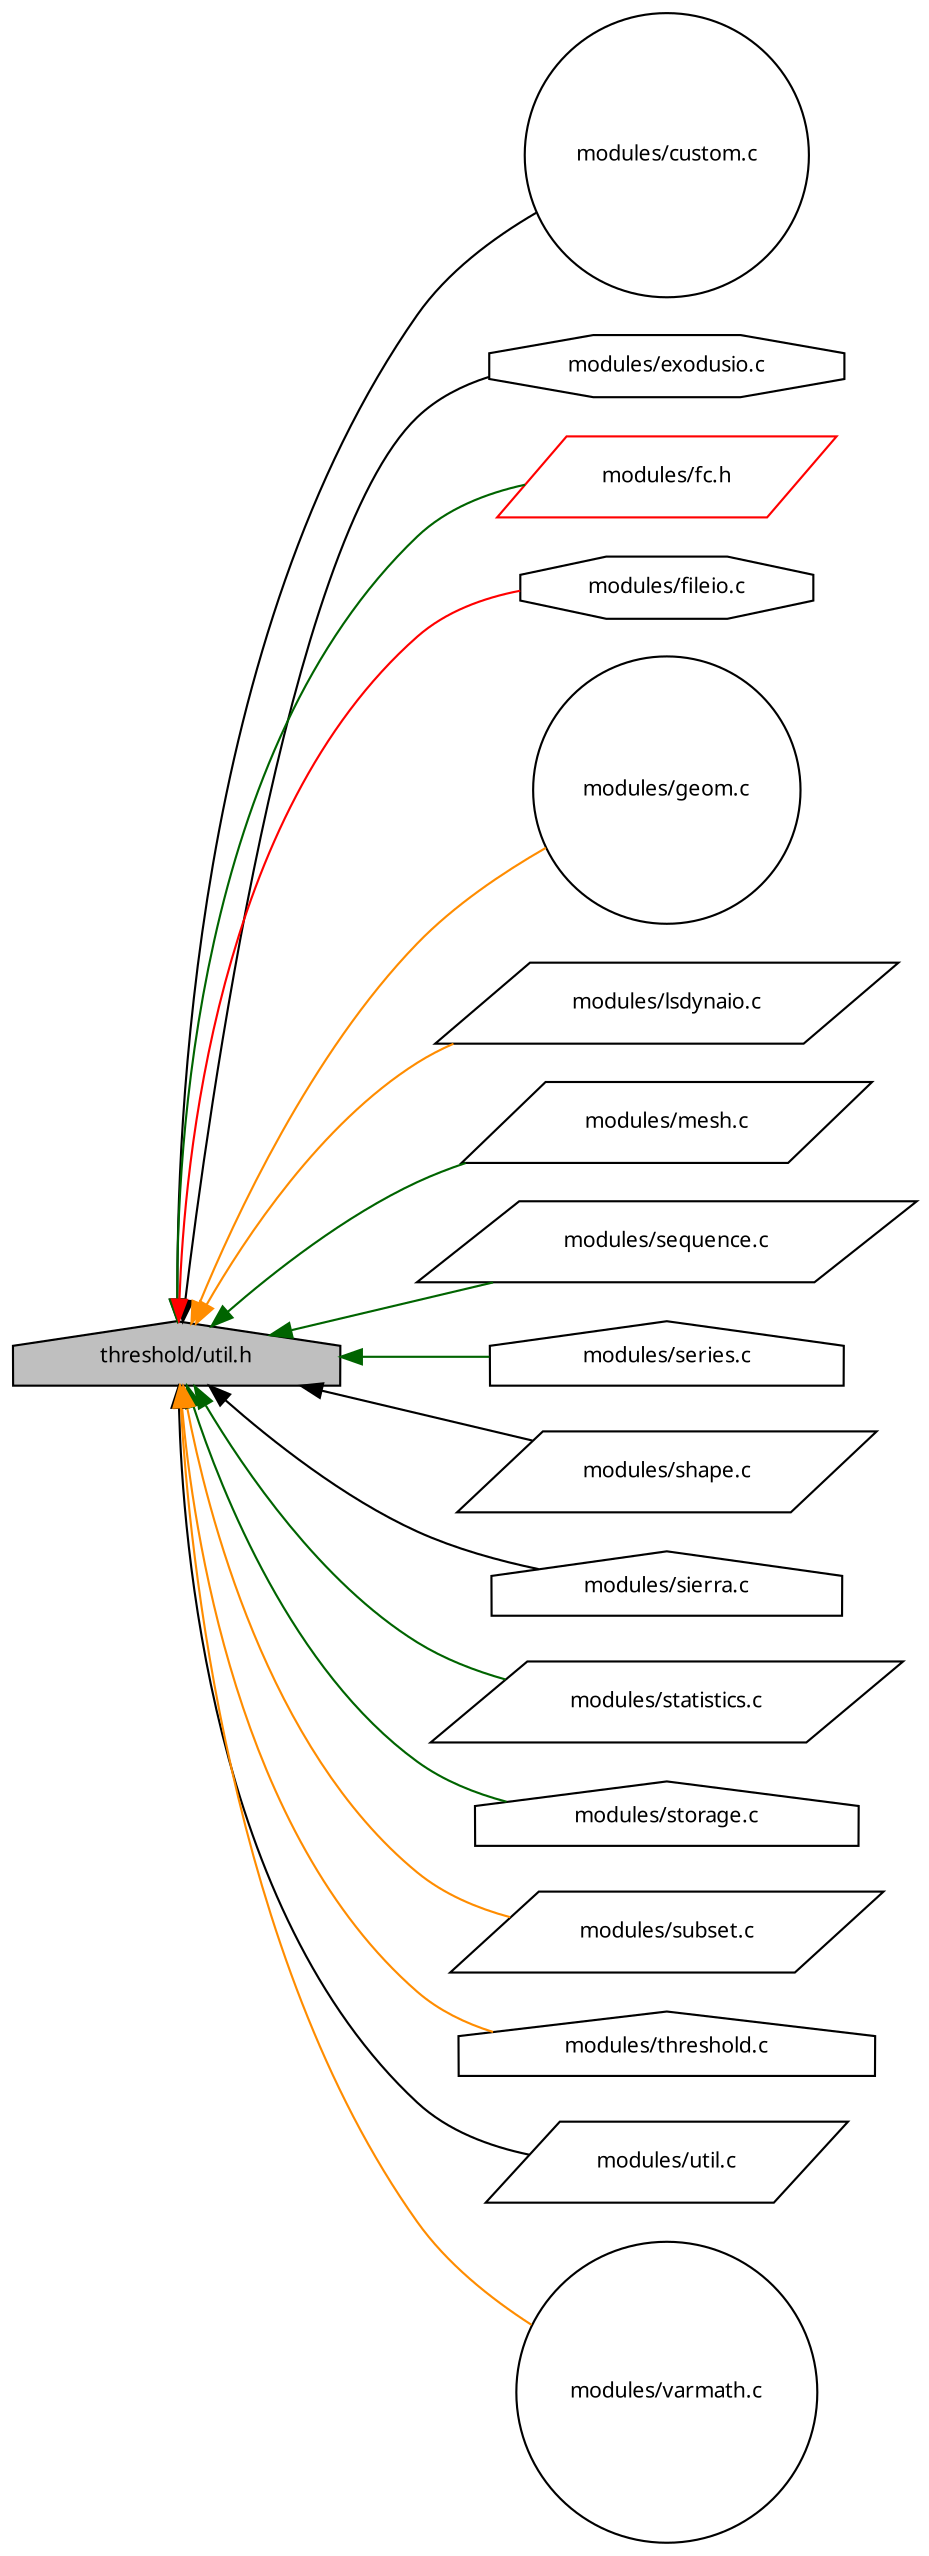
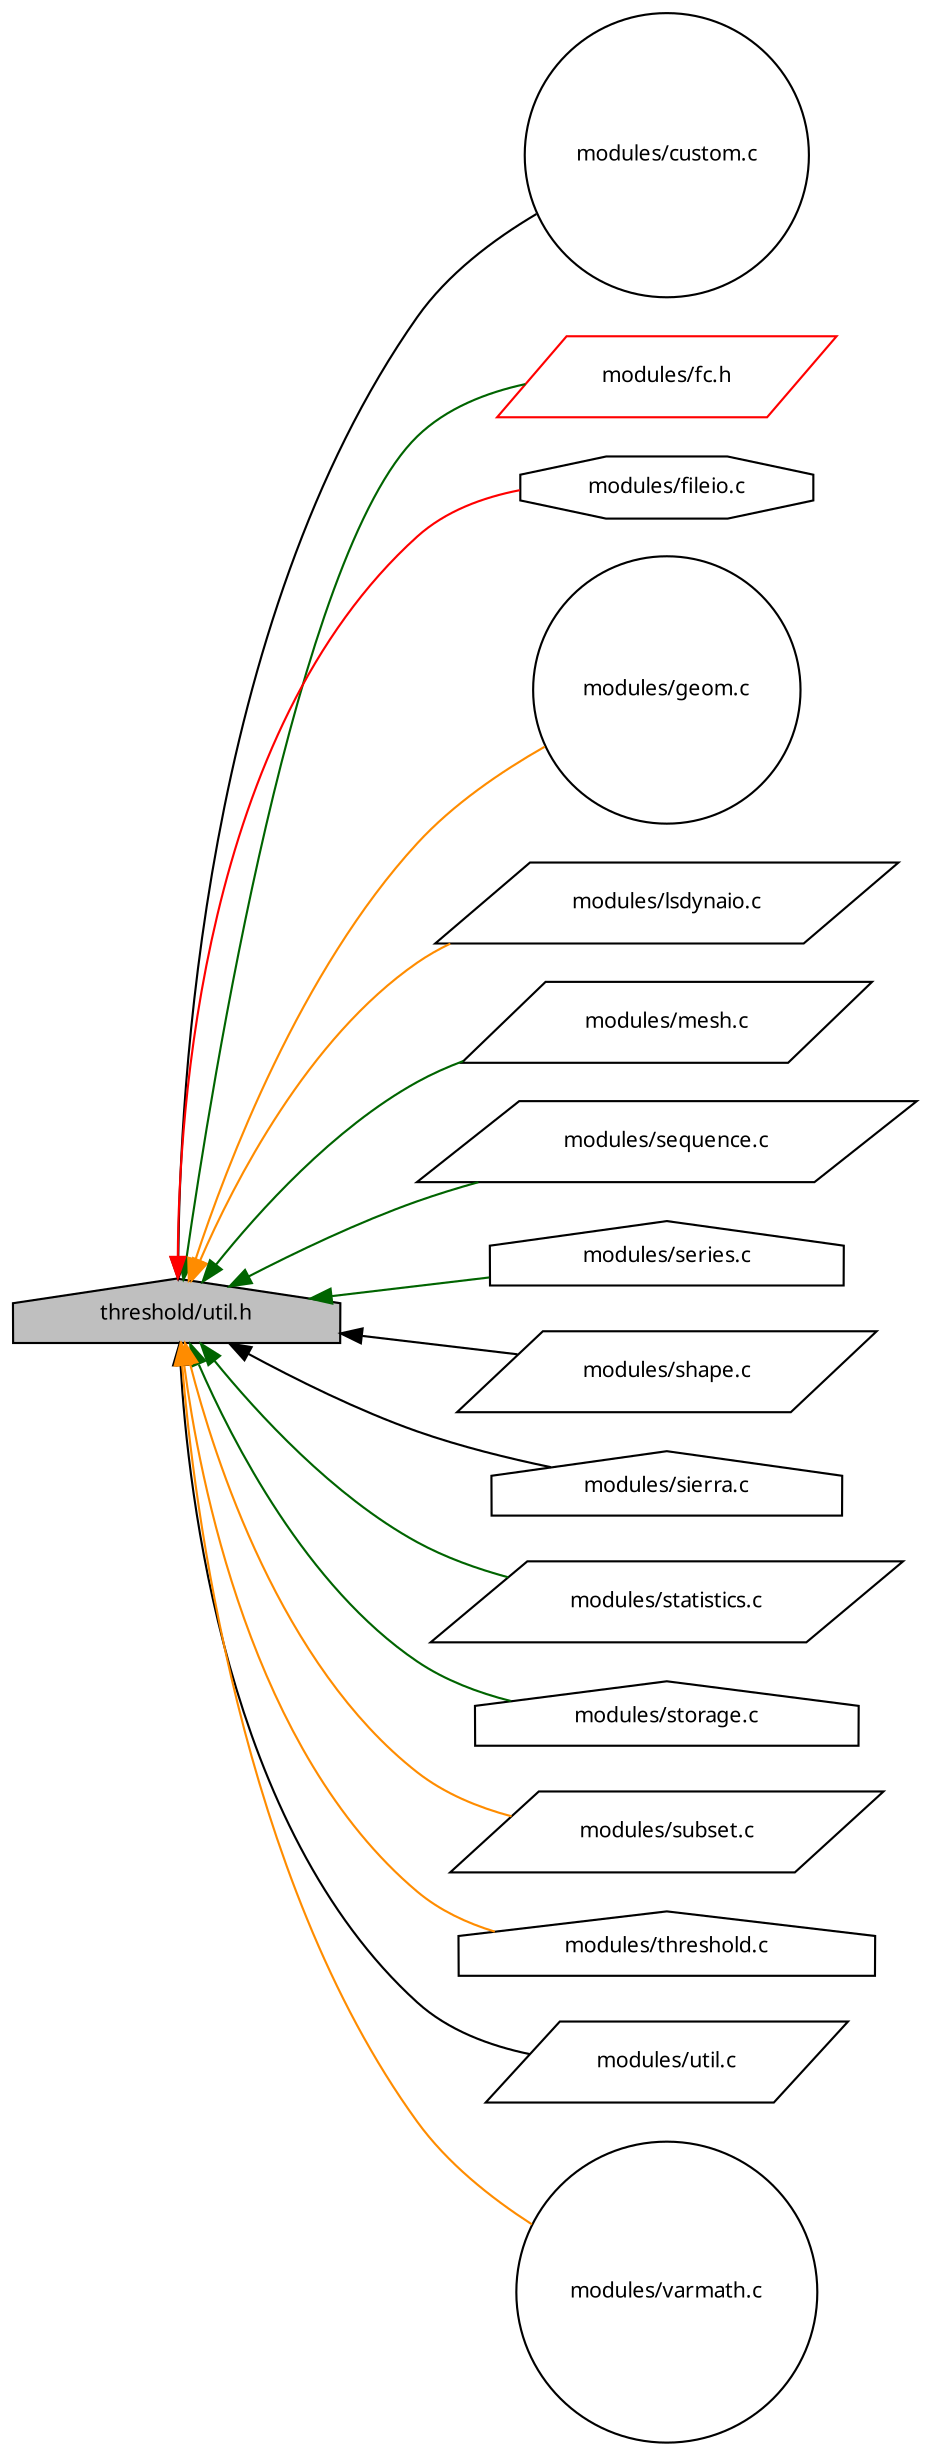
node "modules/exodusio.c": removed
